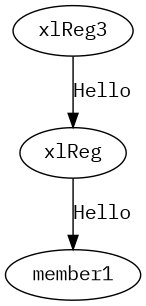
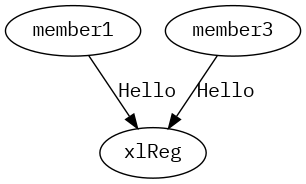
node "xlReg3": label "xlReg3" -> "member3"
edge "xlReg" -> "member1": reversed
